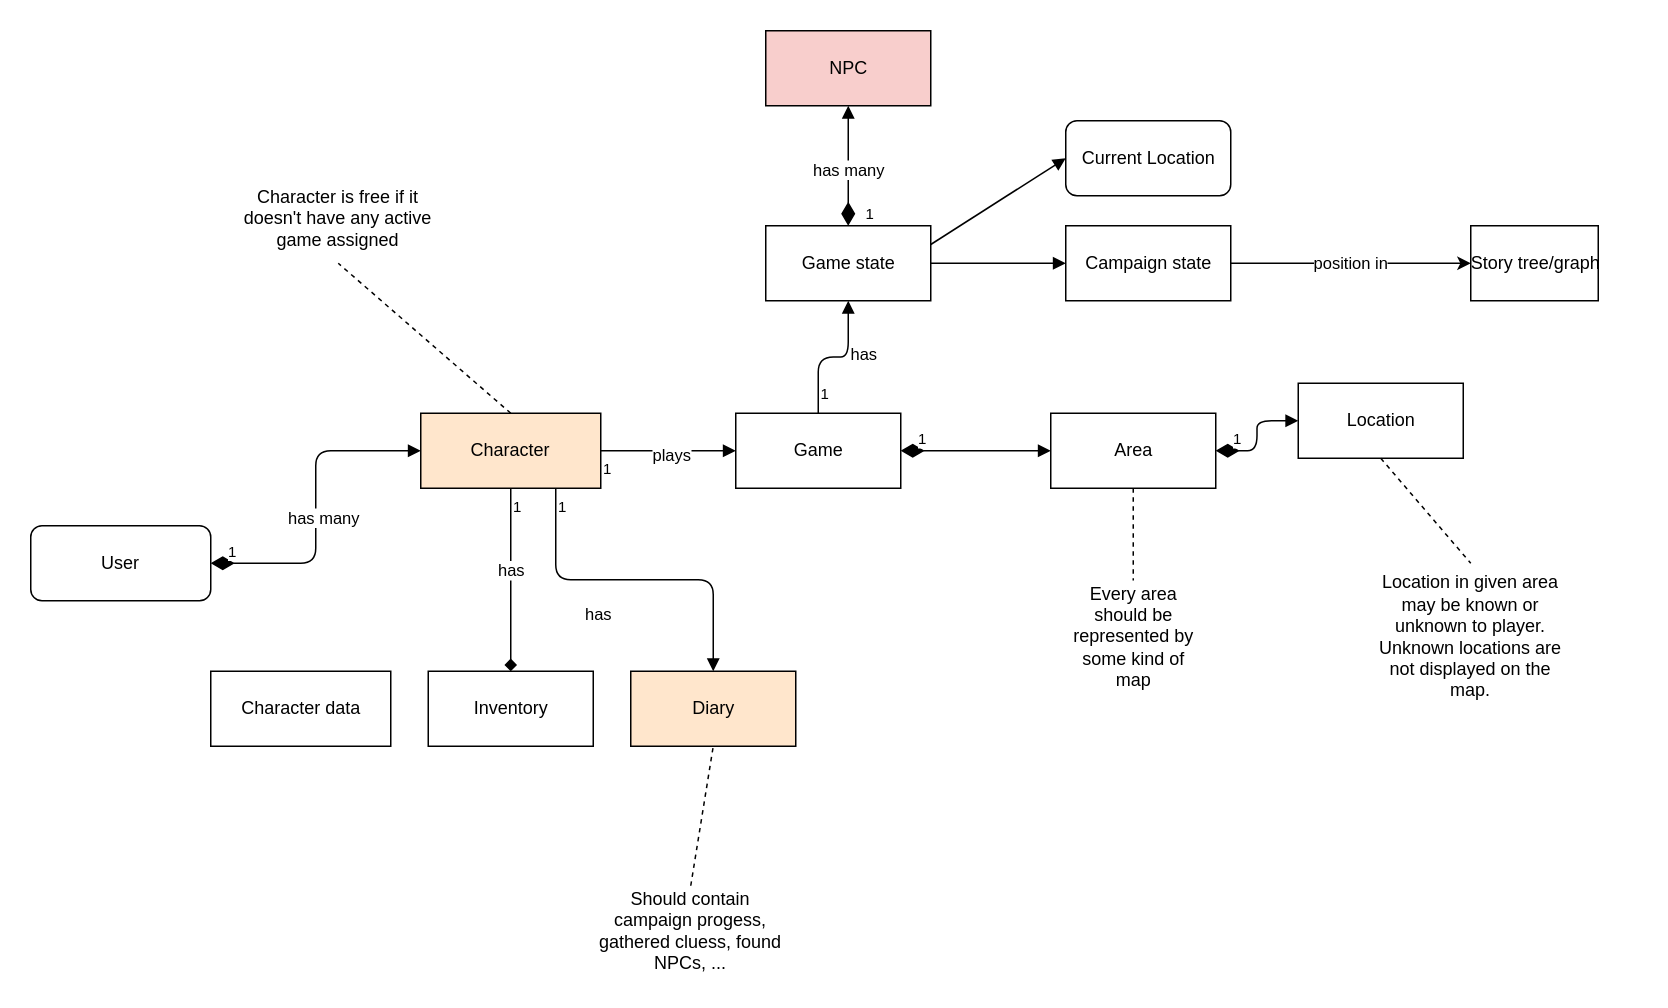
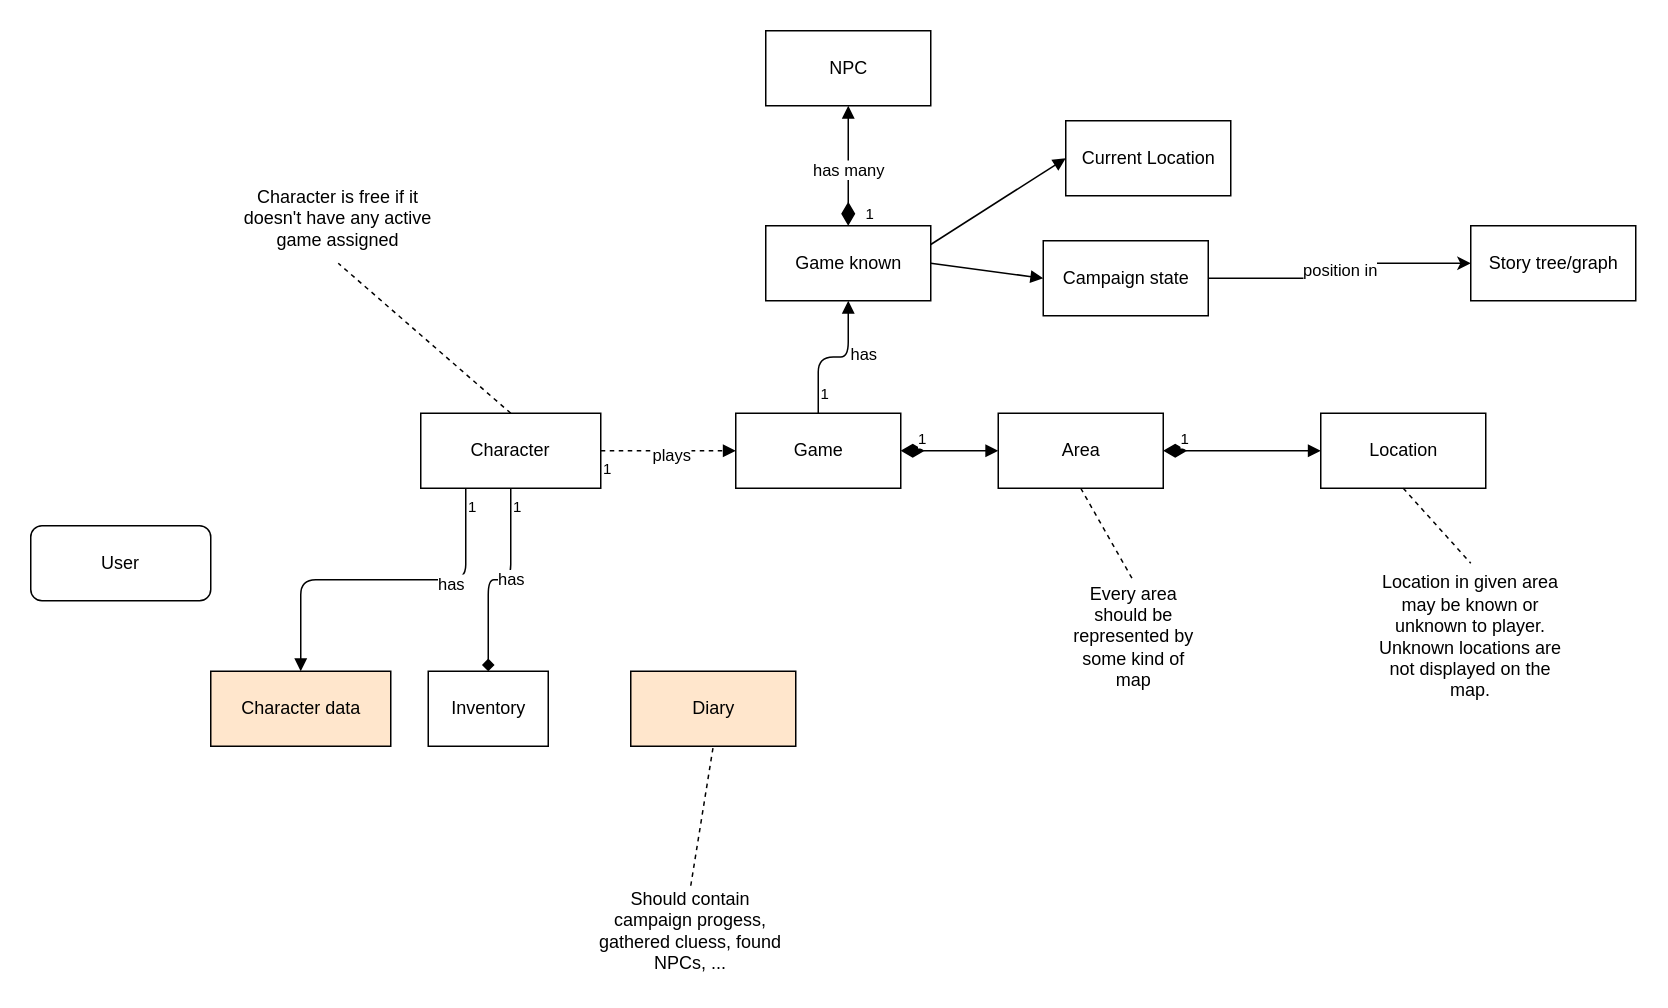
node "NPC": fillcolor #f8cecc -> #ffffff
node "Current Location": shape rounded rectangle -> rectangle
node "Game state": label "Game state" -> "Game known"
node "Campaign state": moved (1148, 263) -> (1126, 278)
node "Story tree/graph": size 128x75 -> 165x75
node "Location": moved (1381, 421) -> (1403, 451)
edge "Character" -- "User": removed, labels "has many", "1"
node "Character": fillcolor #ffe6cc -> #ffffff
edge "Character" -> "Game": style solid -> dashed
node "Area": moved (1133, 451) -> (1081, 451)
edge "Character" -> "Character data": added, labels "1", "has"
edge "Character" -> "Diary": removed, labels "1", "has"
node "Character data": fillcolor #ffffff -> #ffe6cc
node "Inventory": size 165x75 -> 120x75
